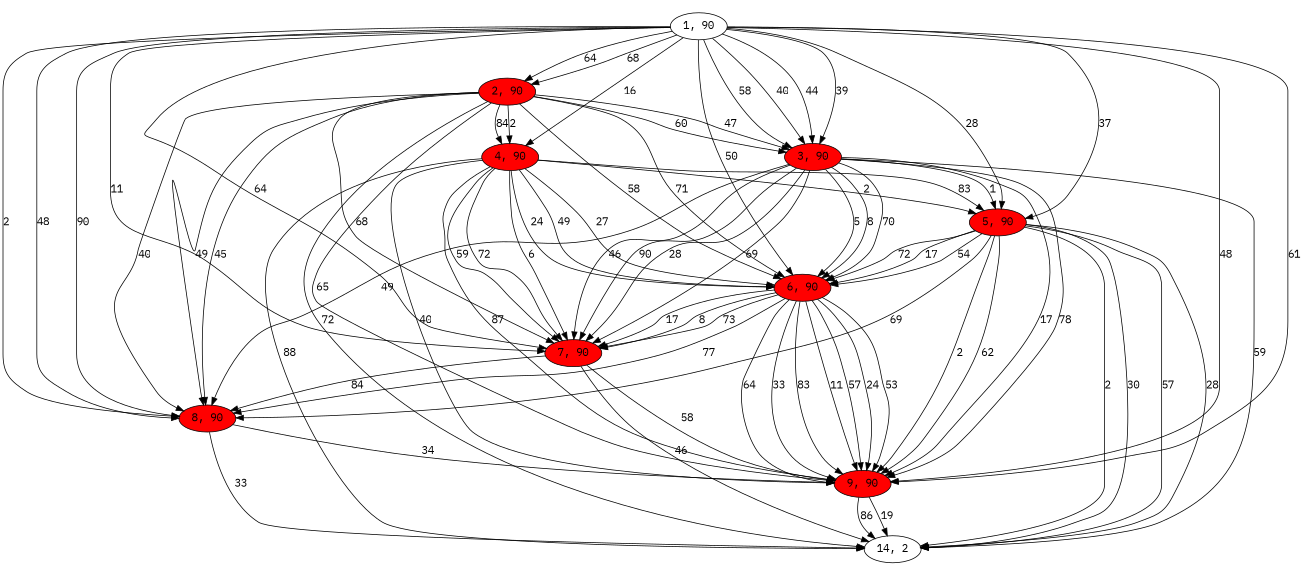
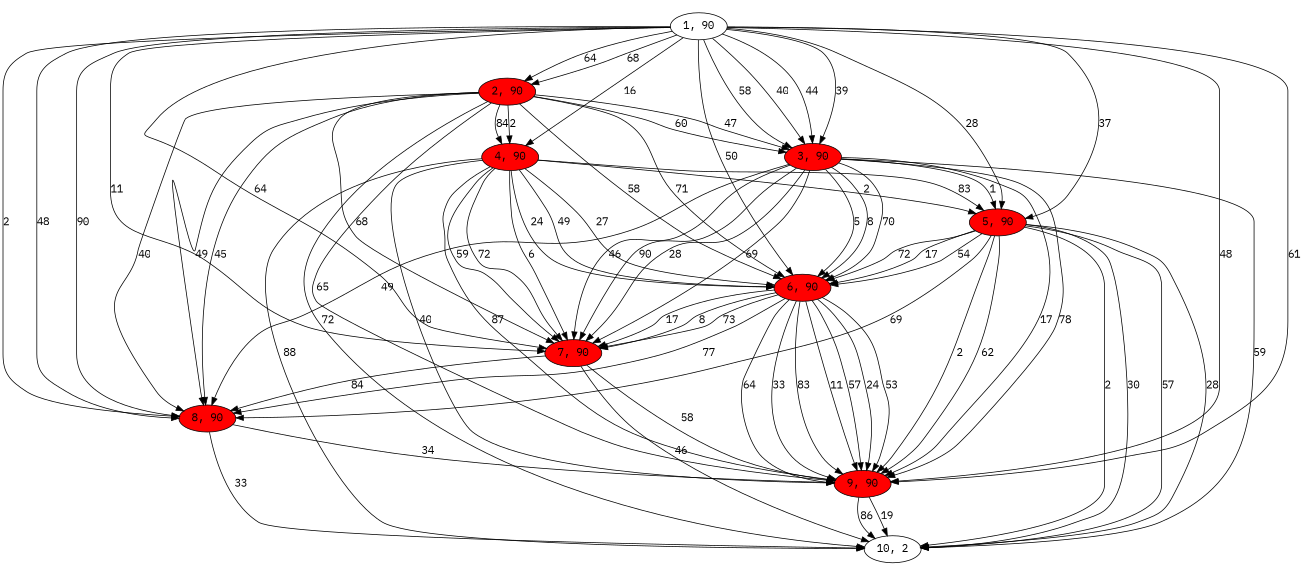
node "14, 2": label "14, 2" -> "10, 2"
